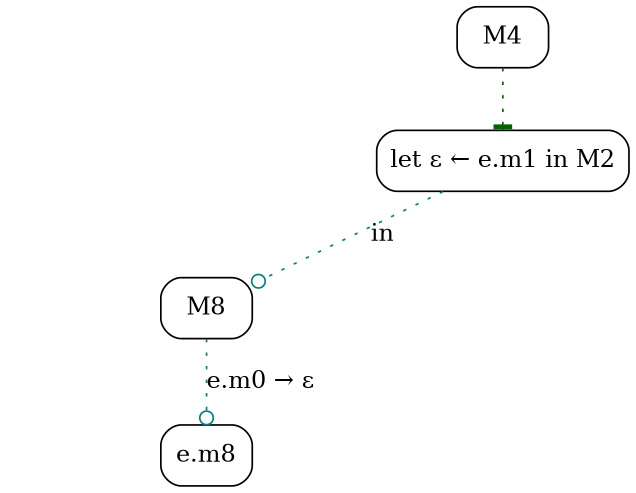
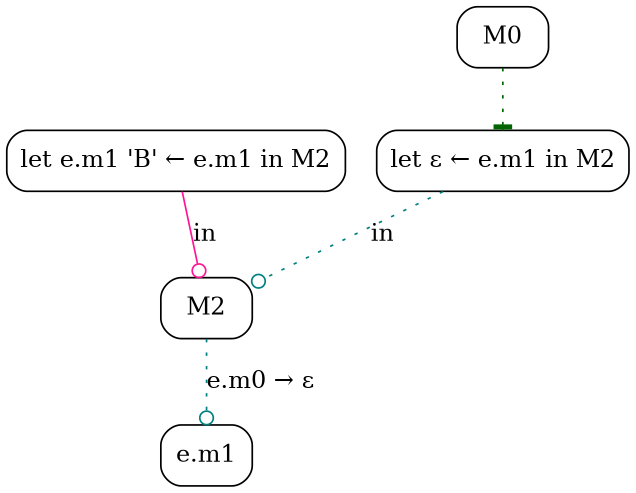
node "M4": label "M4" -> "M0"
node "let e.m1 'B' ← e.m1 in M2": added
node "M8": label "M8" -> "M2"
node "e.m8": label "e.m8" -> "e.m1"
